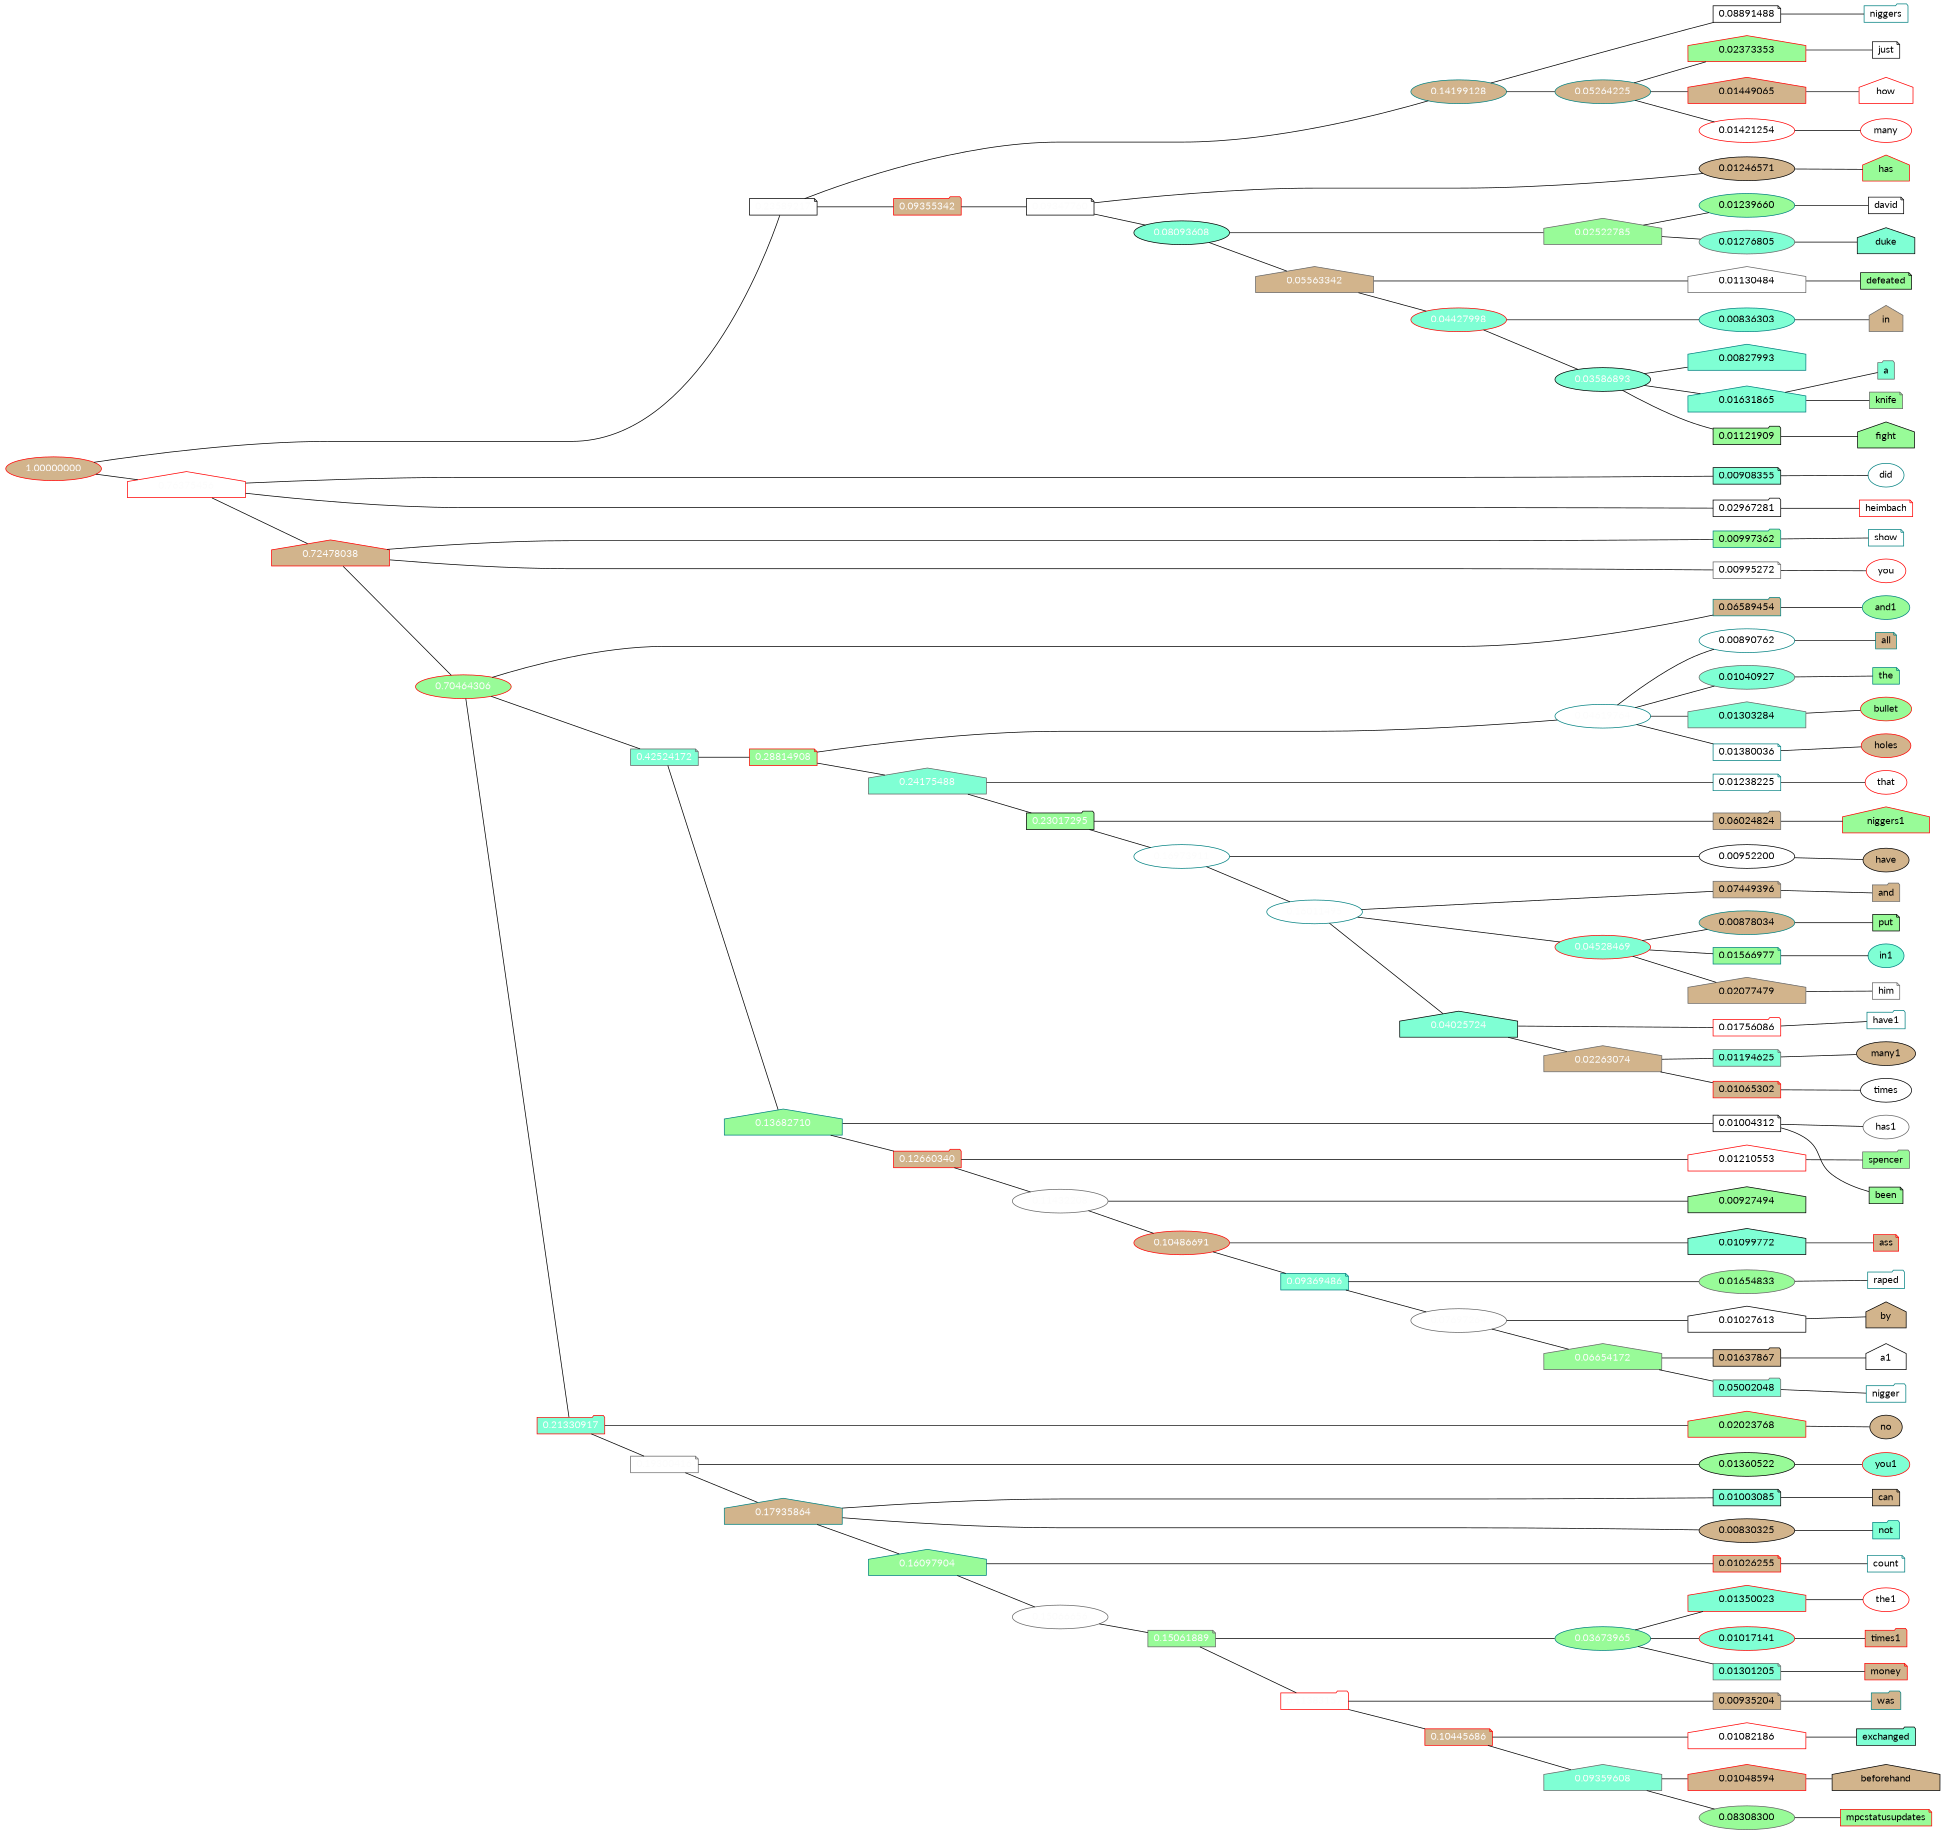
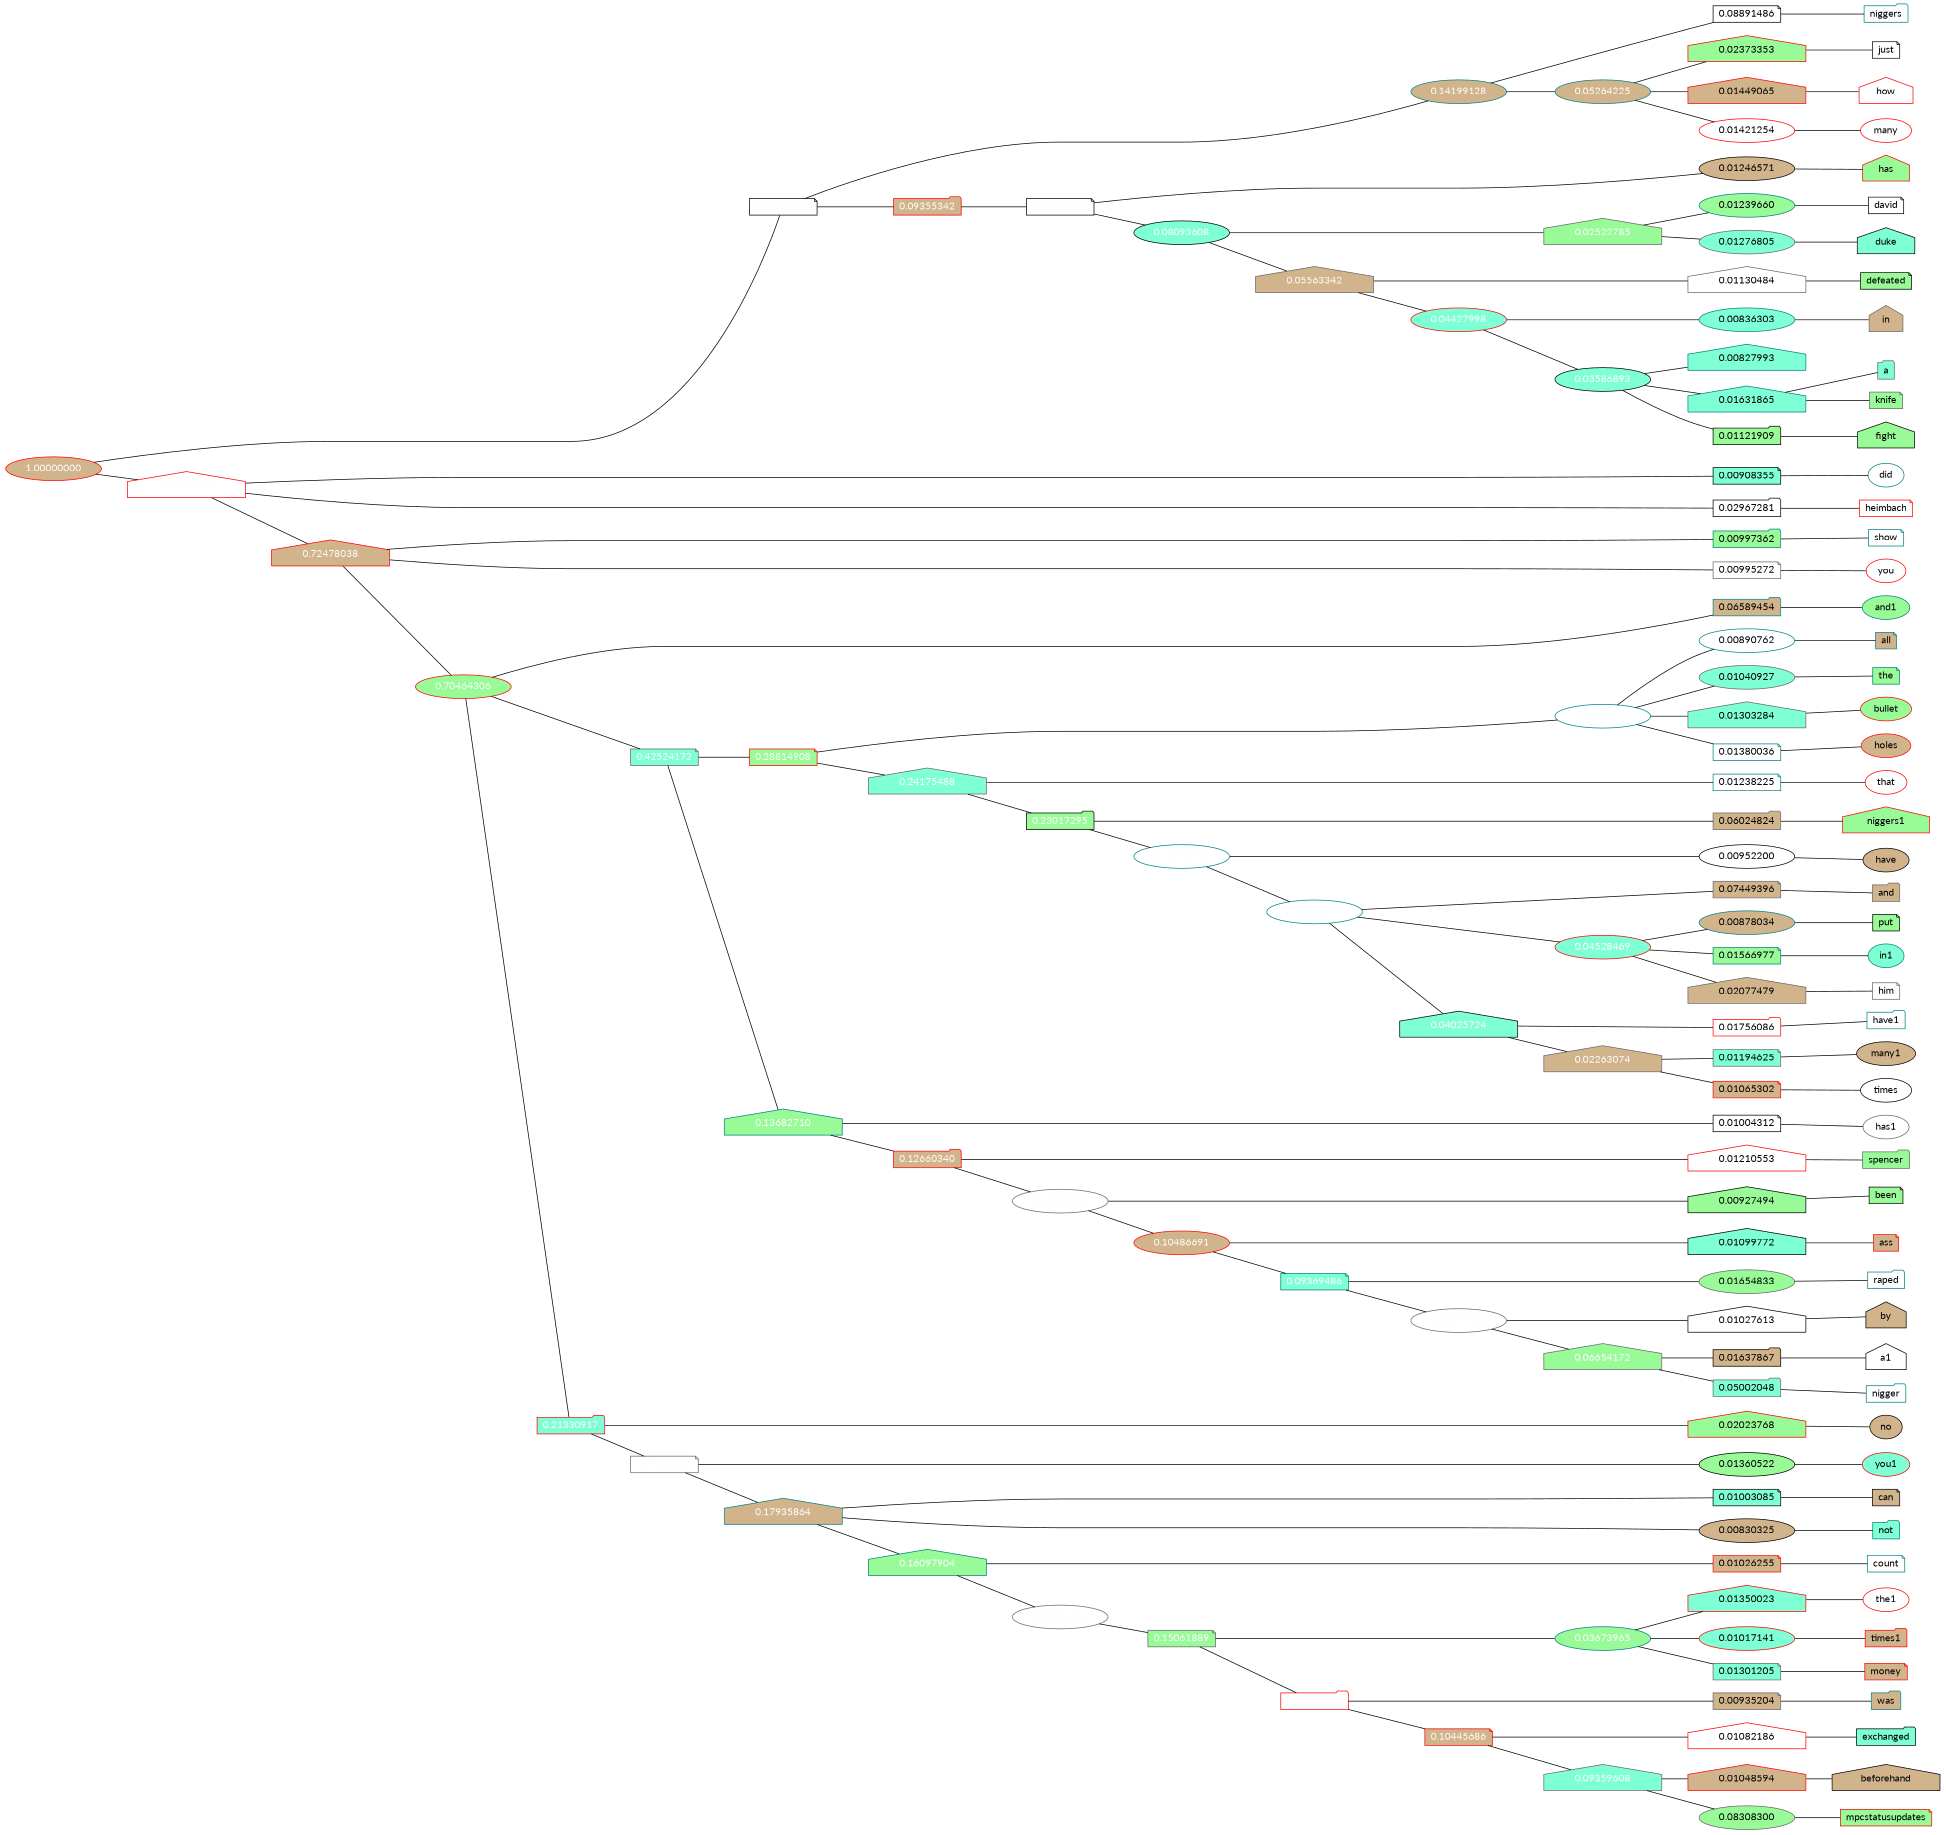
node "0.08891488": label "0.08891488" -> "0.08891486"
edge "0.01004312" -- "been": now "0.00927494" -- "been"
